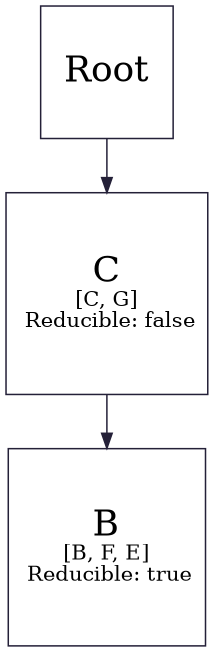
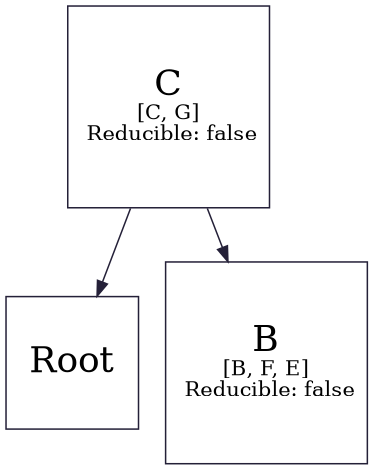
edge "Root" -> "C": reversed
node "B": text "Reducible: true" -> "Reducible: false"
